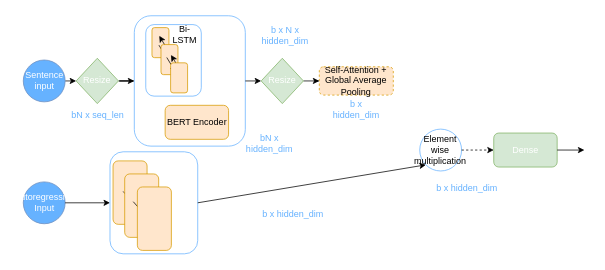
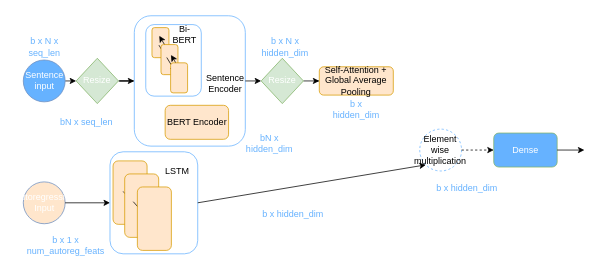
node "Bi-LSTM": label "Bi-LSTM" -> "Bi-BERT"
node "b x N x hidden_dim": moved (285, 36) -> (285, 47)
node "b x N x seq_len": added
node "Self-Attention + Global Average Pooling": style dashed -> solid
node "Sentence Encoder": added
node "bN x seq_len": moved (97, 115) -> (86, 122)
node "Element wise multiplication": style solid -> dashed
node "Dense": fillcolor #d5e8d4 -> #66b2ff
node "LSTM": added
node "Autoregressive Input": fillcolor #66b2ff -> #ffe6cc
node "b x 1 x num_autoreg_feats": added
